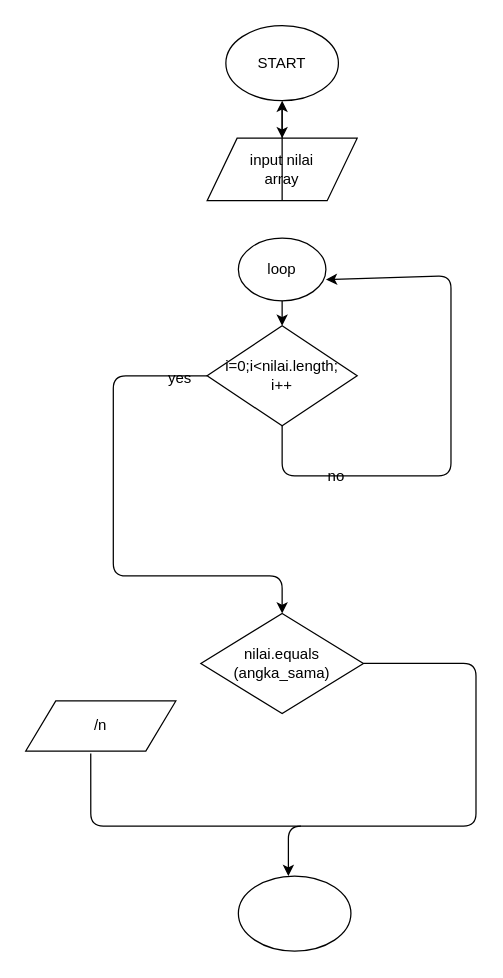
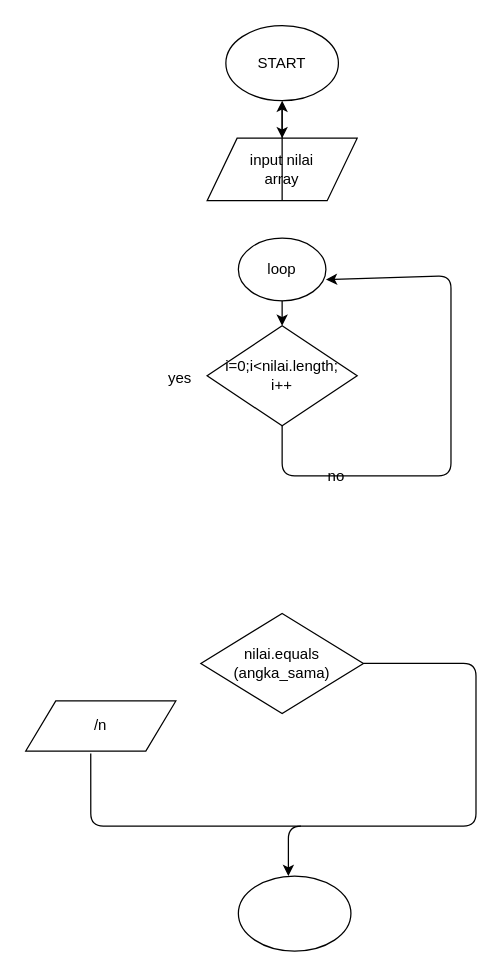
edge "i=0;i<nilai.length; i++" -> "nilai.equals (angka_sama)": removed
